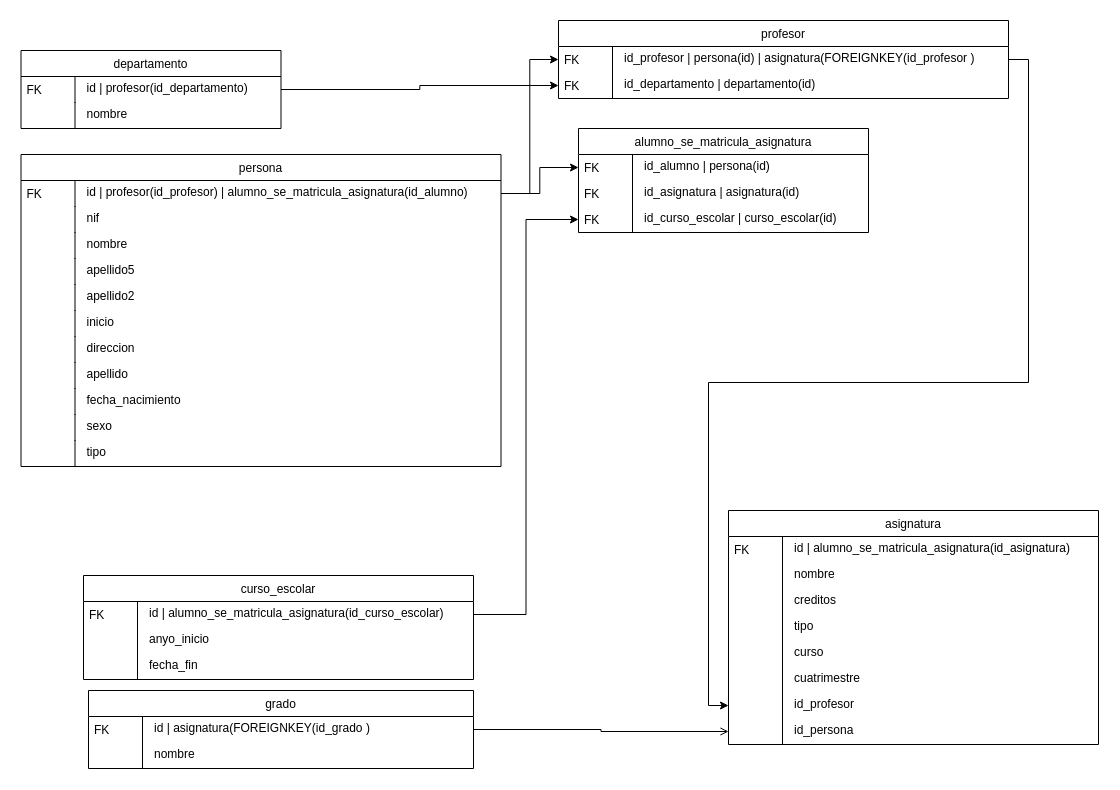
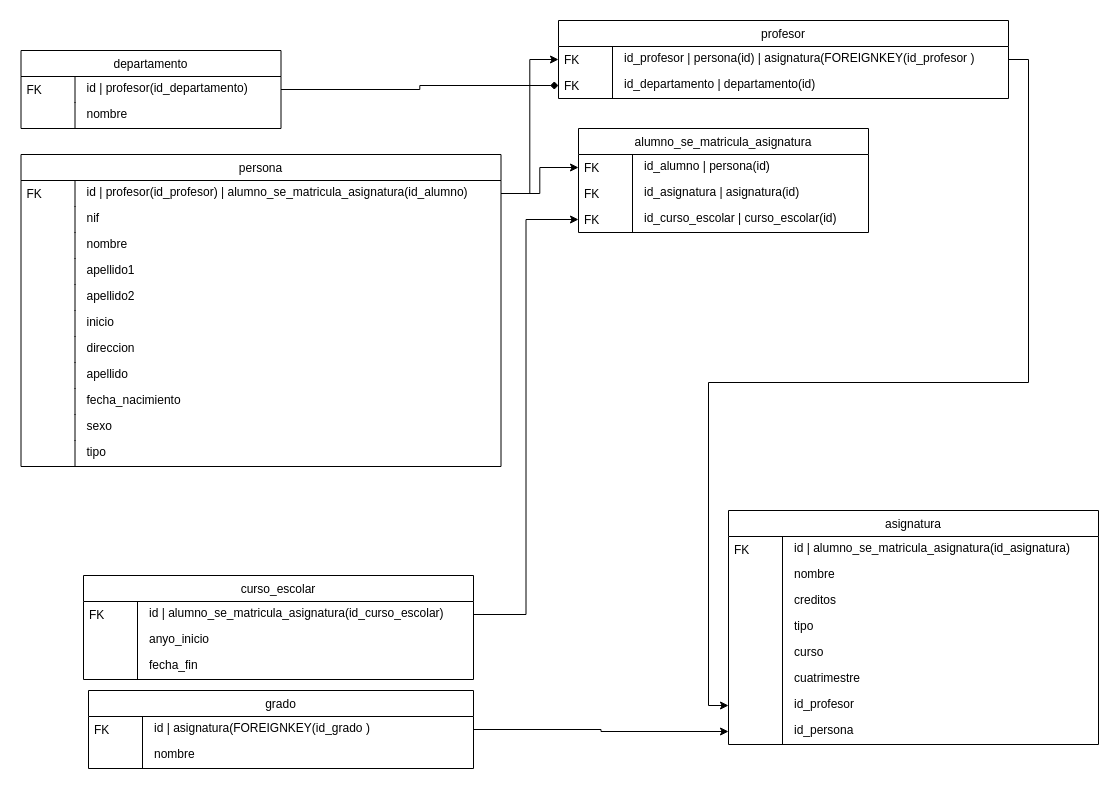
edge "id | profesor(id_departamento)" -> "id_departamento | departamento(id)": arrowhead classic -> diamond
node "apellido5": label "apellido5" -> "apellido1"
edge "id | asignatura(FOREIGNKEY(id_grado )" -> "id_persona": arrowhead open -> classic
